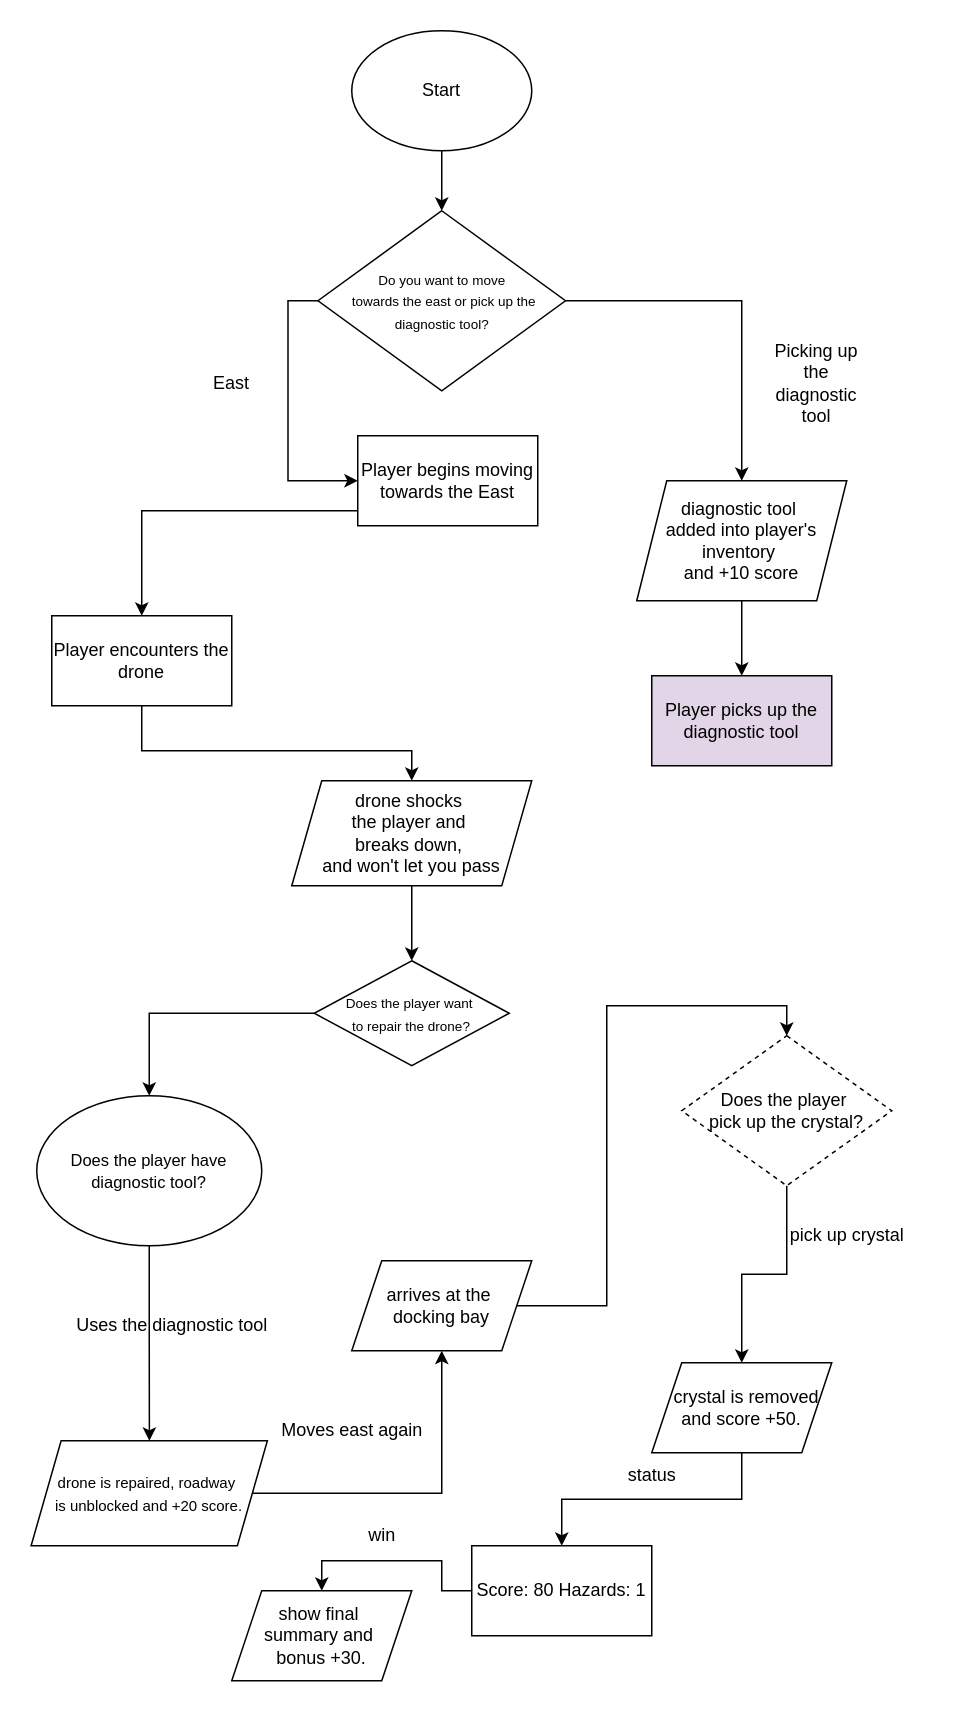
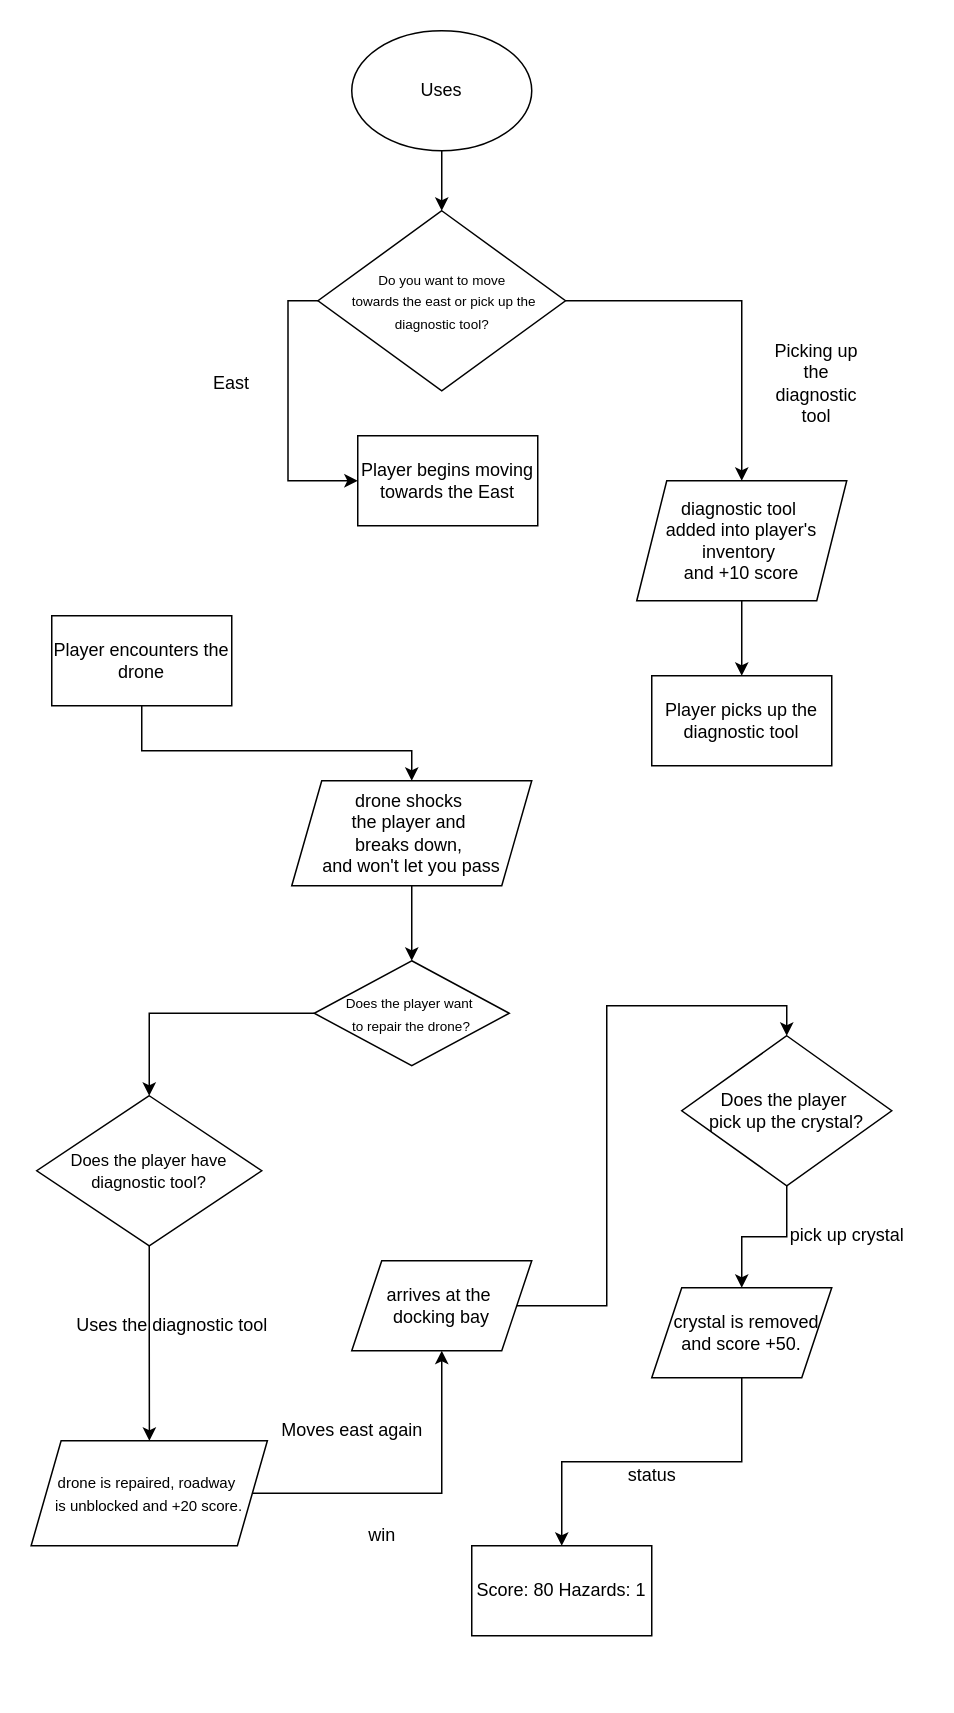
node "Start": label "Start" -> "Uses"
edge "Player begins moving towards the East" -> "Player encounters the drone": removed
node "Player picks up the diagnostic tool": fillcolor #e1d5e7 -> #ffffff
node "Does the player pick up the crystal?": style dashed -> solid
node "Does the player have diagnostic tool?": shape ellipse -> diamond
node "crystal is removed and score +50.": moved (742, 1408) -> (742, 1333)
edge "Score: 80 Hazards: 1" -> "show final summary and bonus +30.": removed
node "show final summary and bonus +30.": removed
